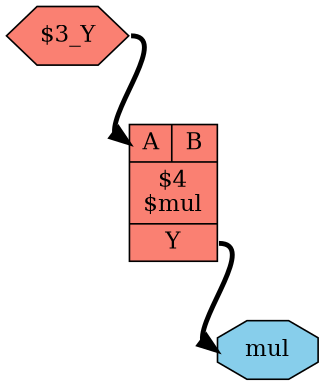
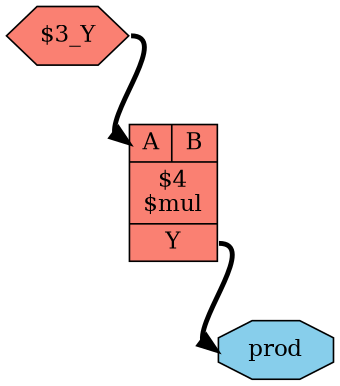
node "mul": label "mul" -> "prod"
